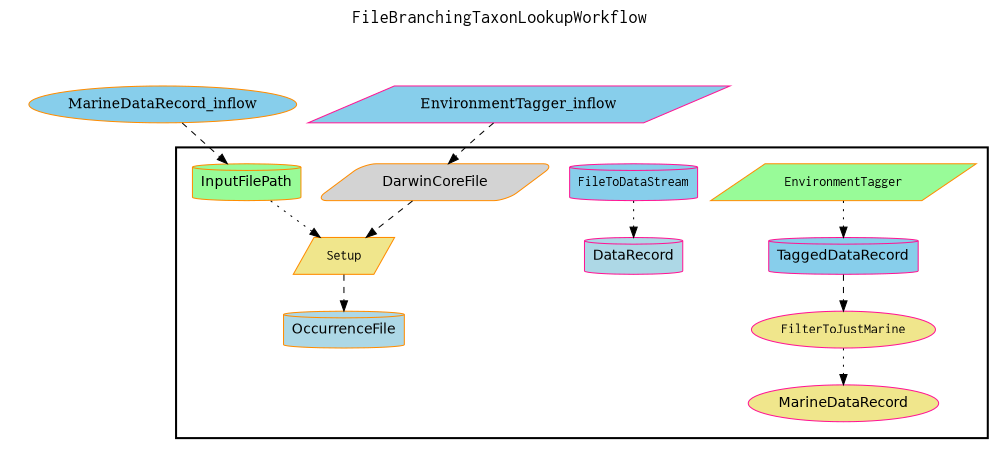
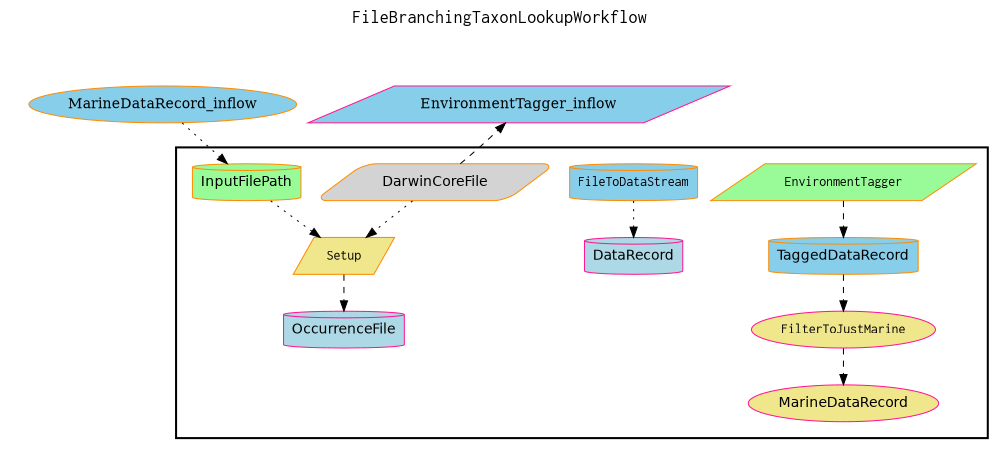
edge "EnvironmentTagger_inflow" -> "DarwinCoreFile": reversed
edge "MarineDataRecord_inflow" -> "InputFilePath": style dashed -> dotted
node "FileToDataStream": color deeppink -> darkorange
edge "EnvironmentTagger" -> "TaggedDataRecord": style dotted -> dashed
edge "DarwinCoreFile" -> "Setup": style dashed -> dotted
node "TaggedDataRecord": color deeppink -> darkorange
node "OccurrenceFile": color darkorange -> deeppink
edge "FilterToJustMarine" -> "MarineDataRecord": style dotted -> dashed
